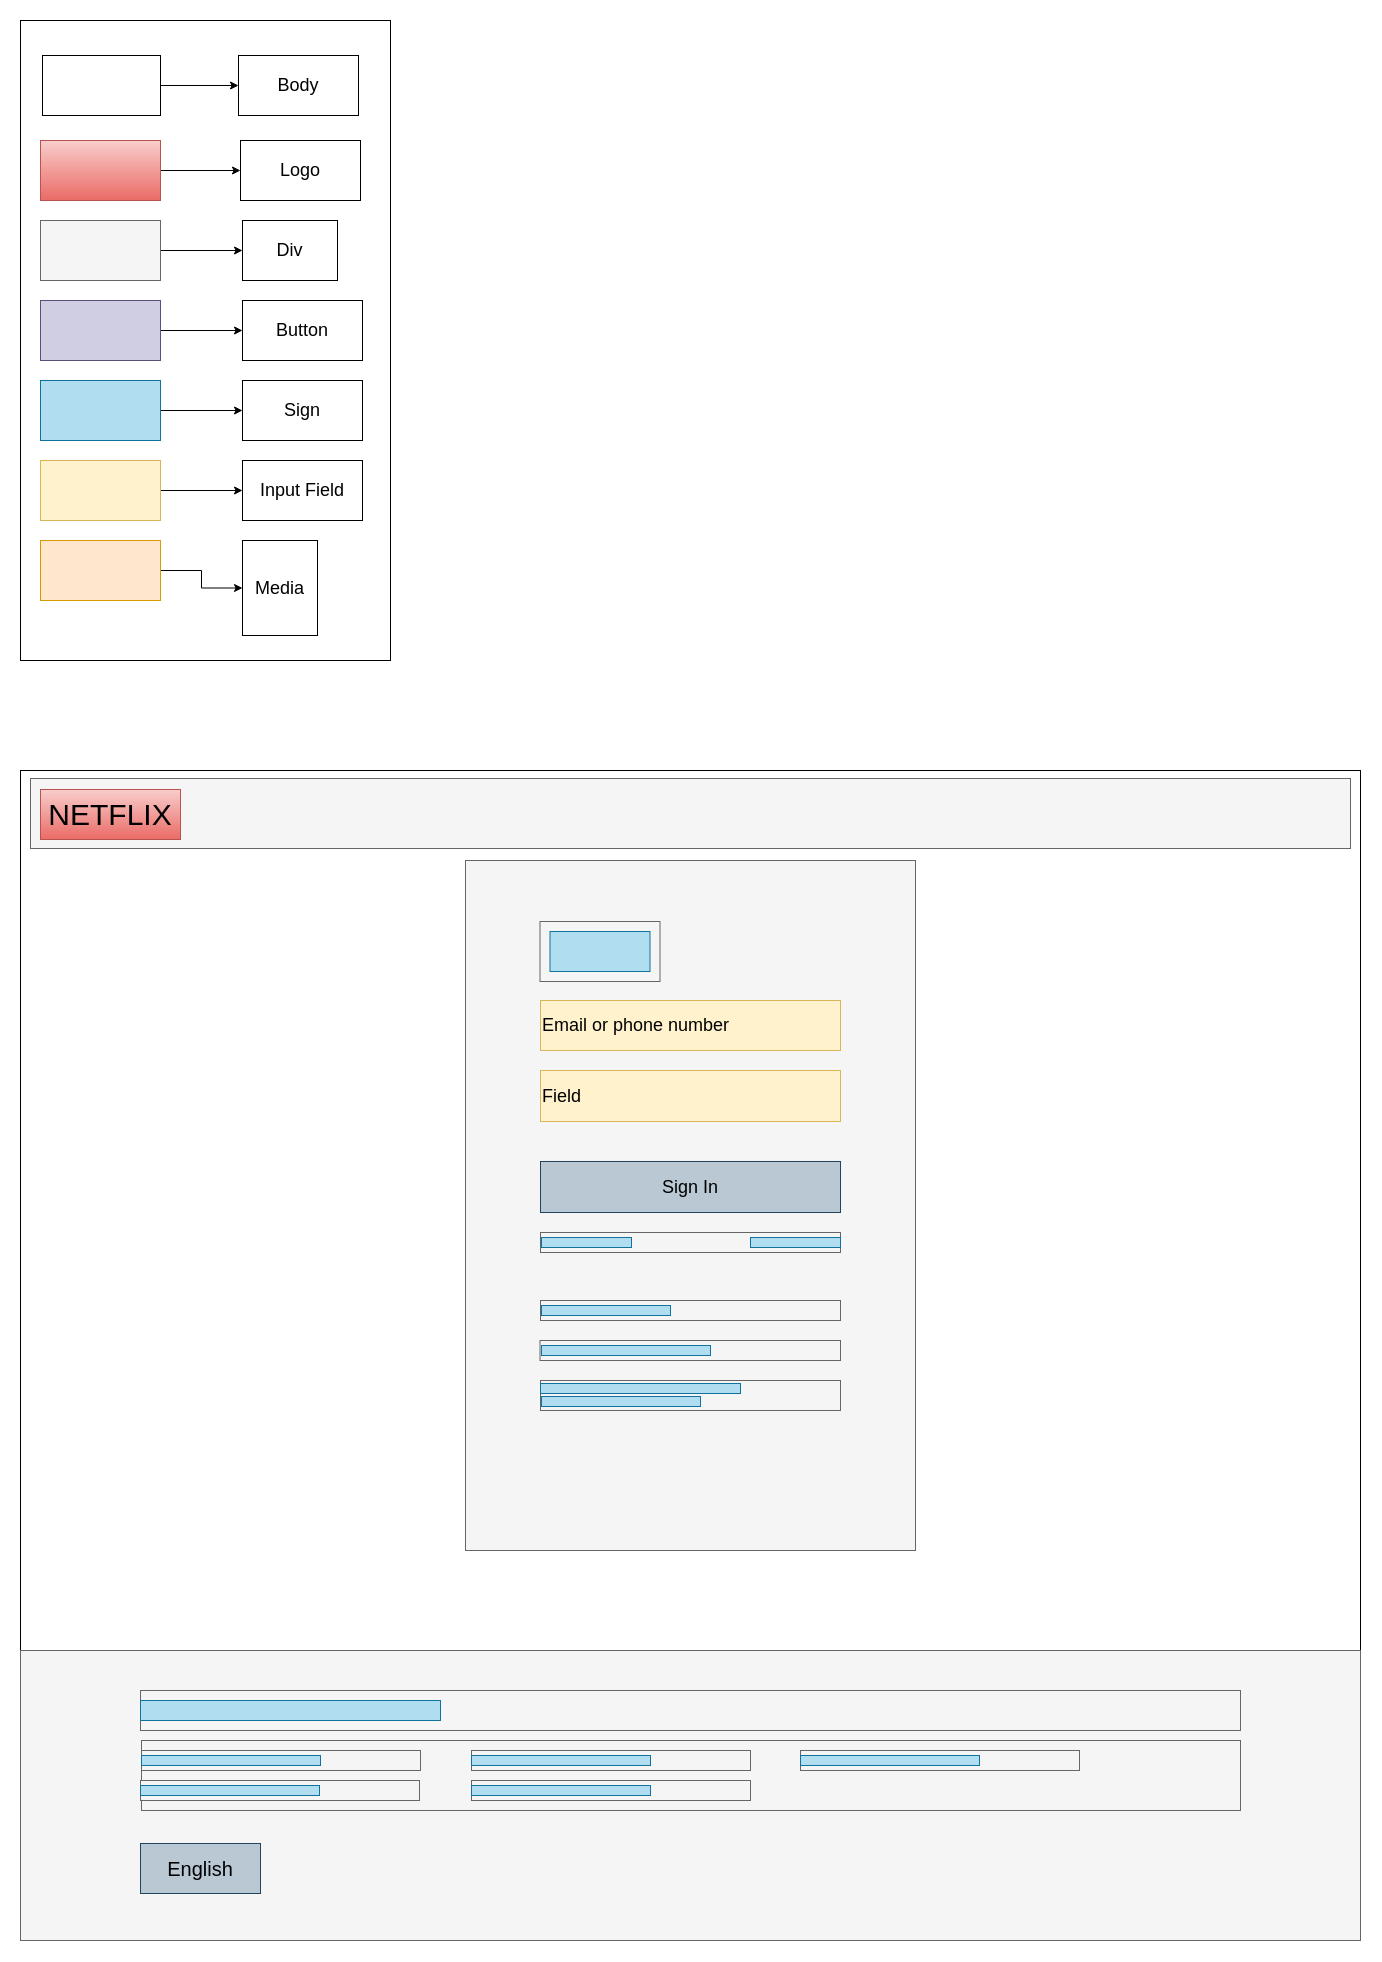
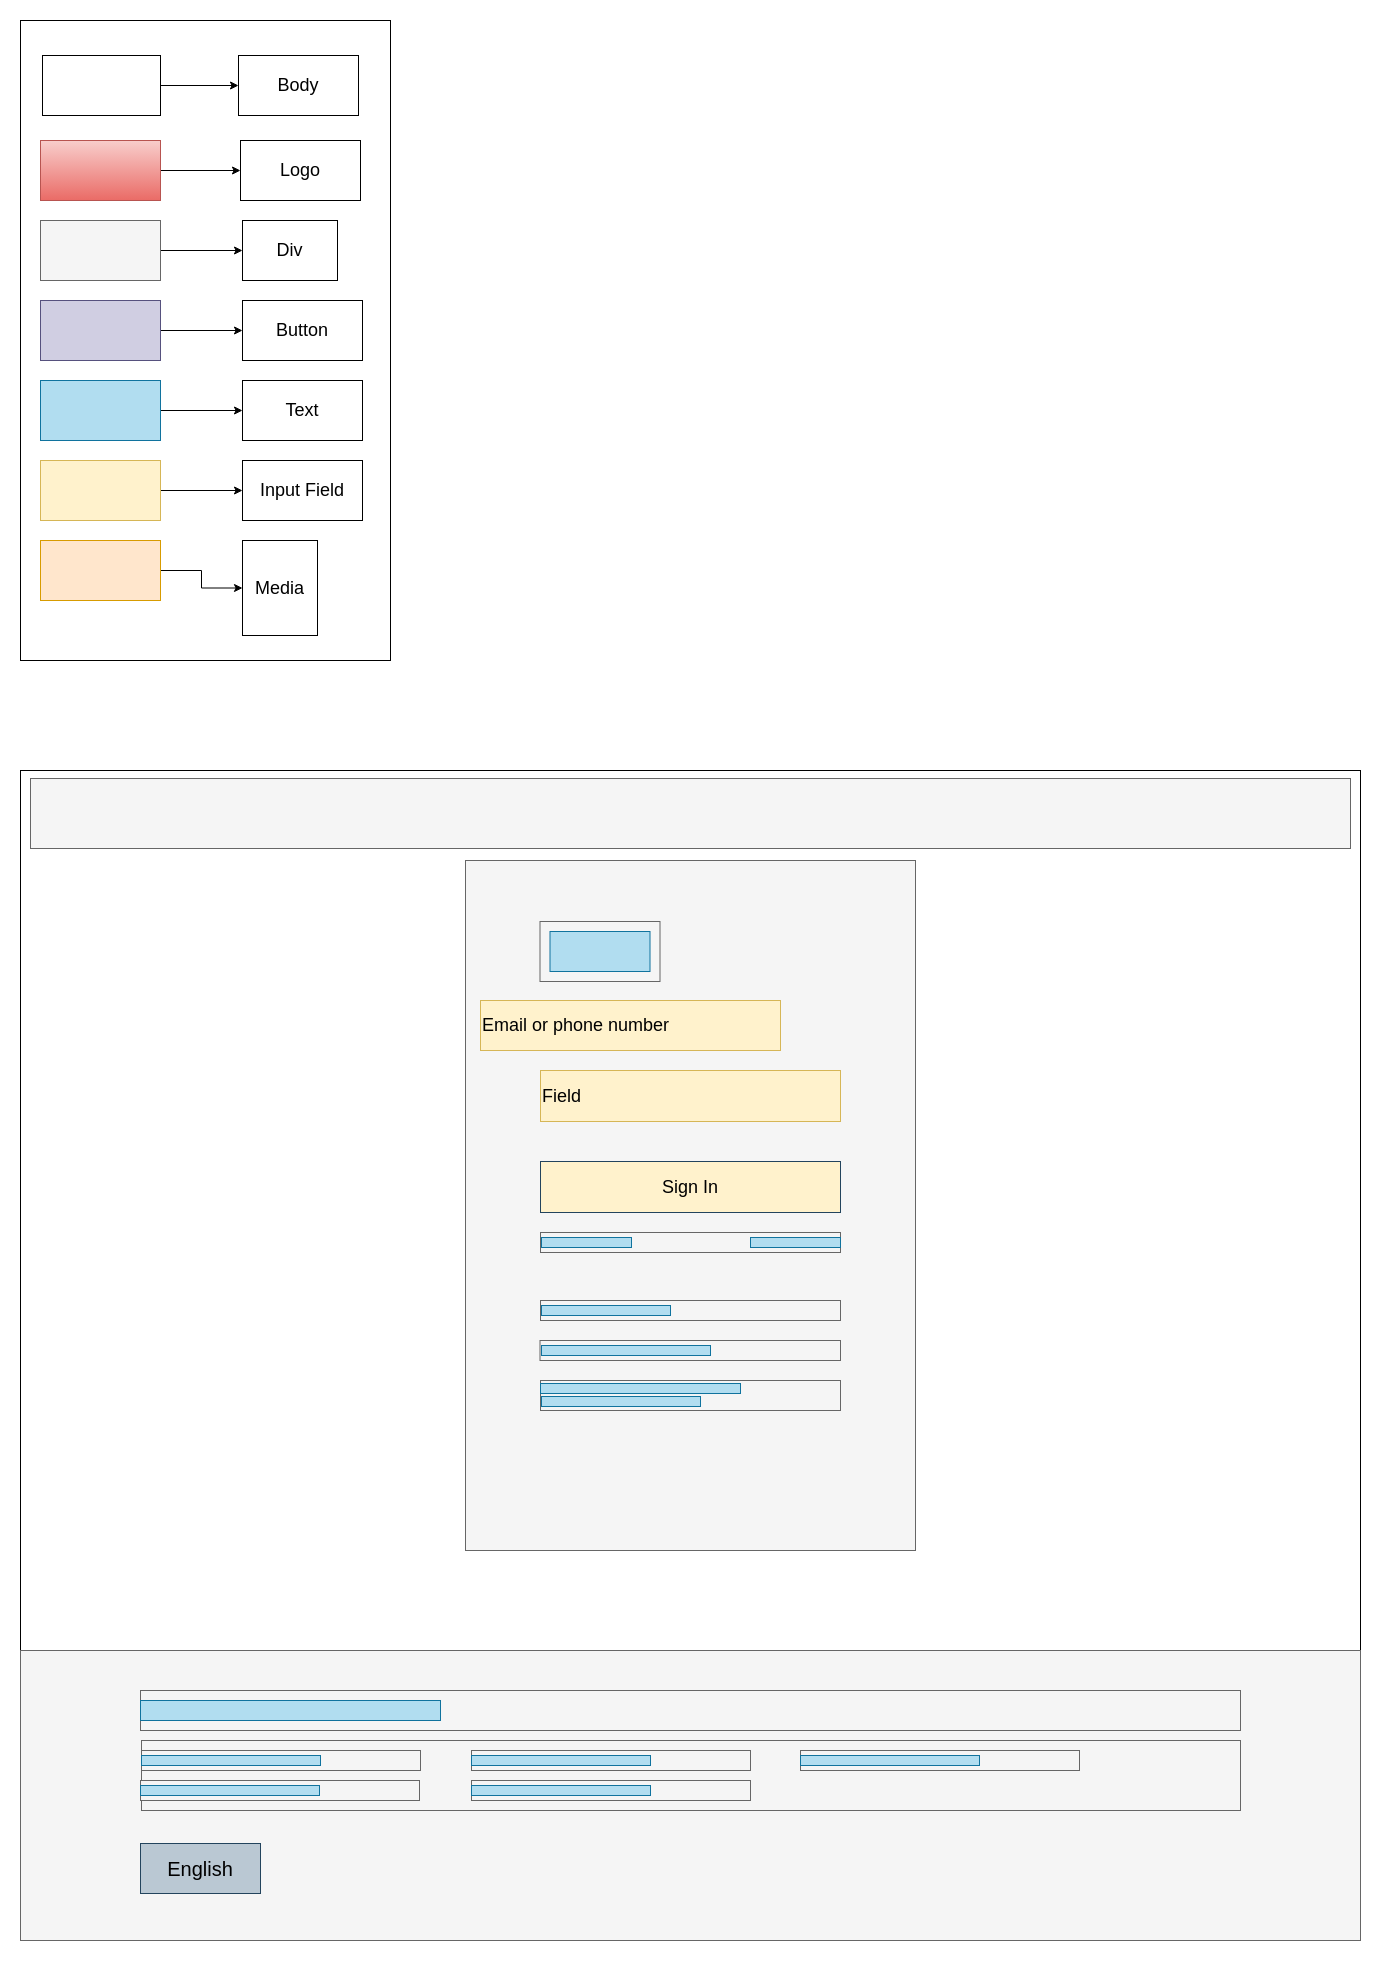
node "Sign": label "Sign" -> "Text"
node "NETFLIX": removed
node "Email or phone number": moved (691, 1026) -> (631, 1026)
node "Sign In": fillcolor #bac8d3 -> #fff2cc
